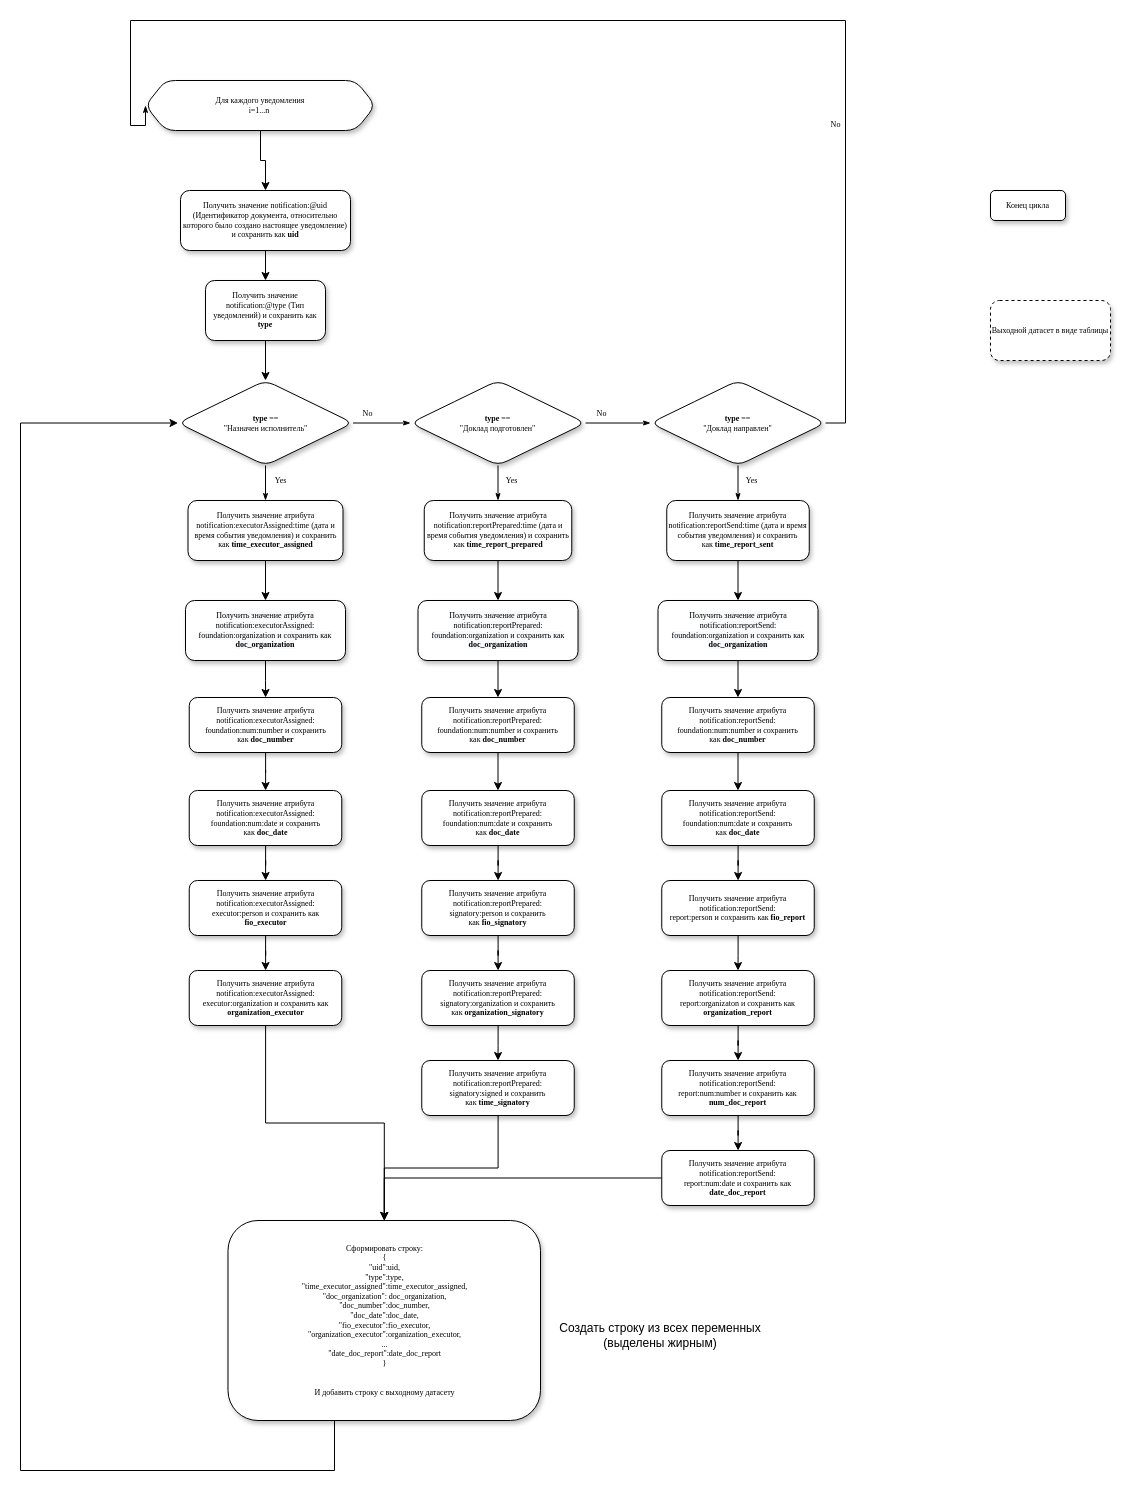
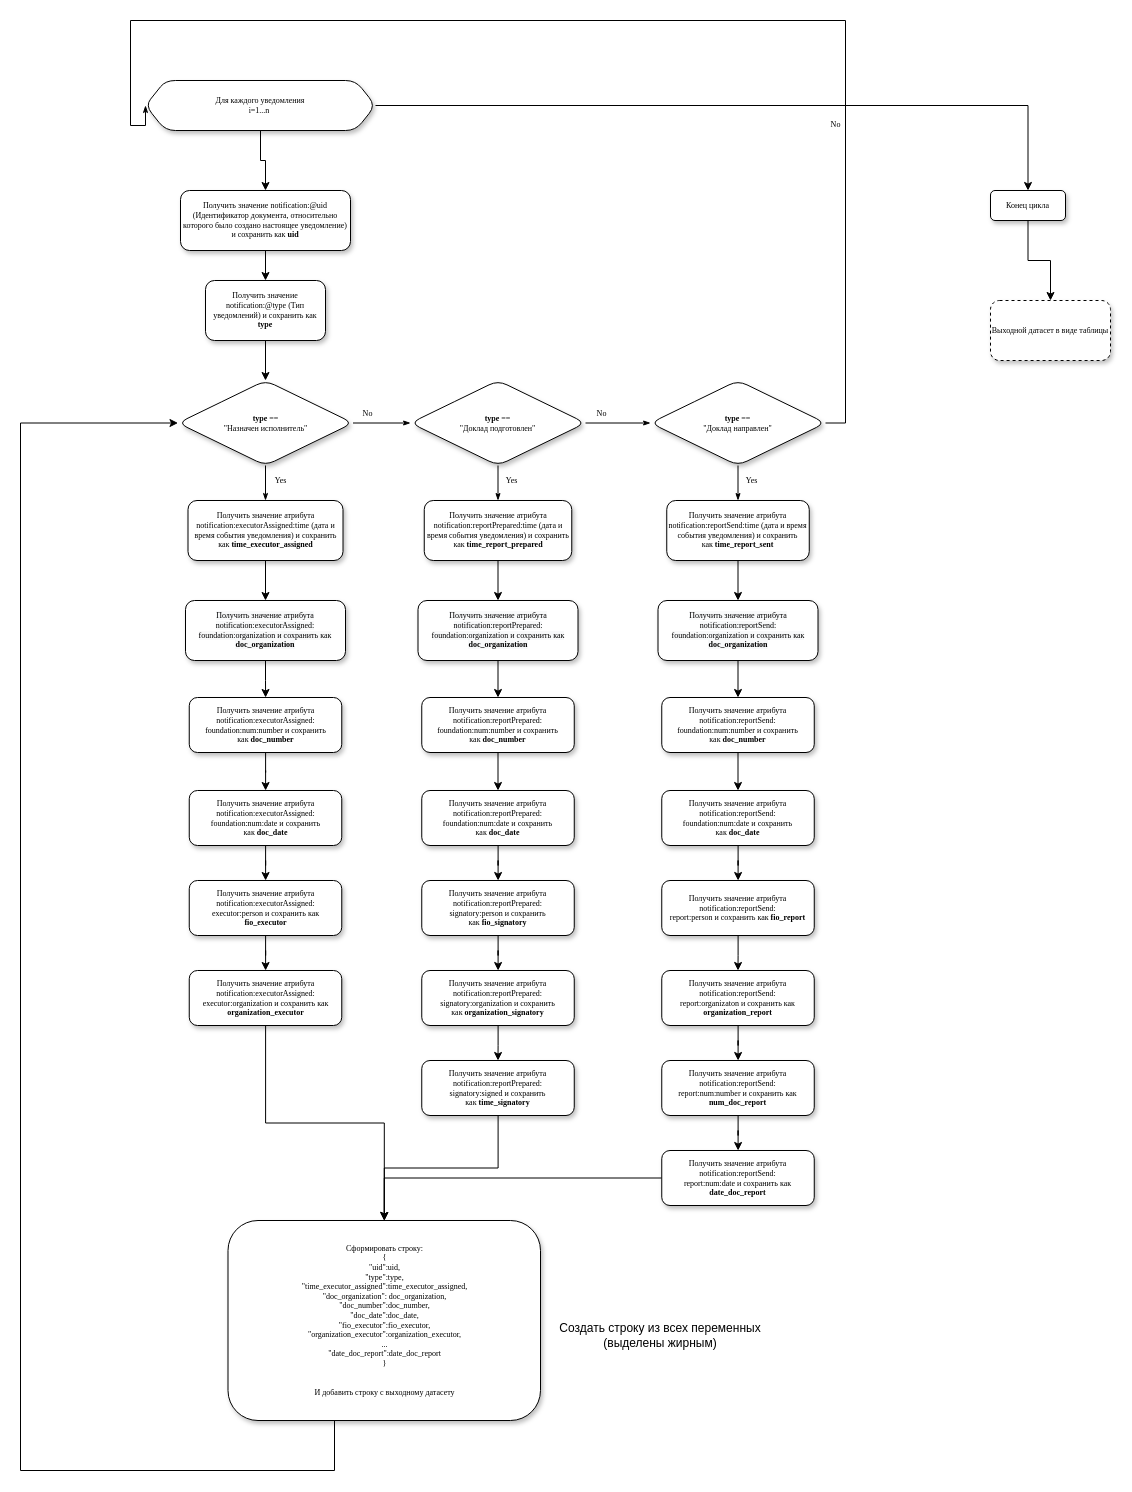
edge "Для каждого уведомления i=1...n" -> "Конец цикла": added
edge "Конец цикла" -> "Выходной датасет в виде таблицы": added
